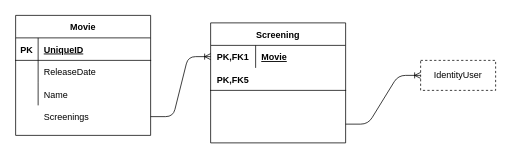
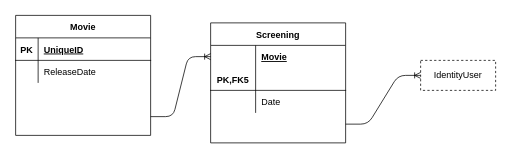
node "PK,FK1": removed
node "Name": removed
node "Date": added
node "Screenings": removed
